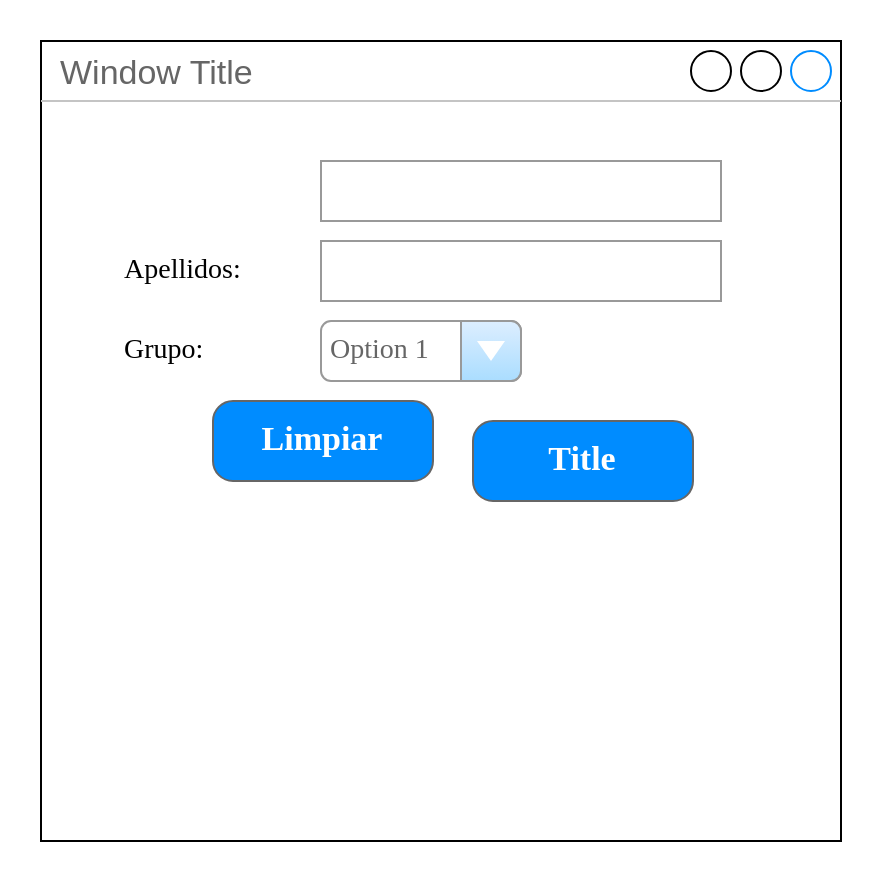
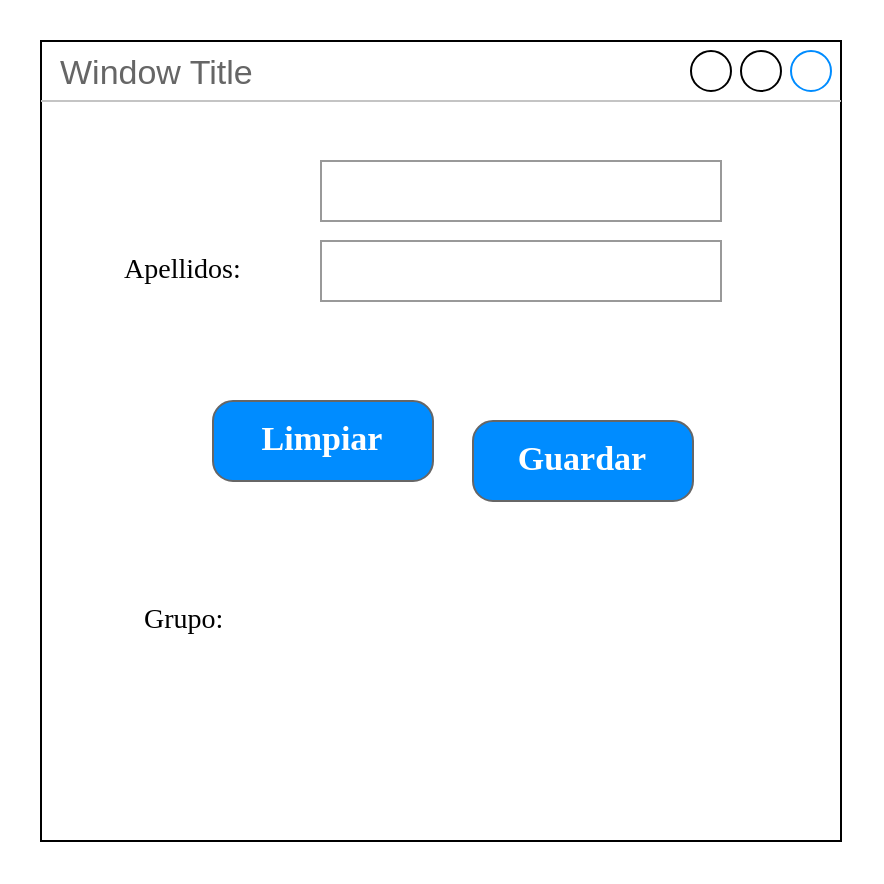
node "Grupo:": moved (201, 351) -> (221, 621)
node "Option 1": removed
node "Title": label "Title" -> "Guardar"
